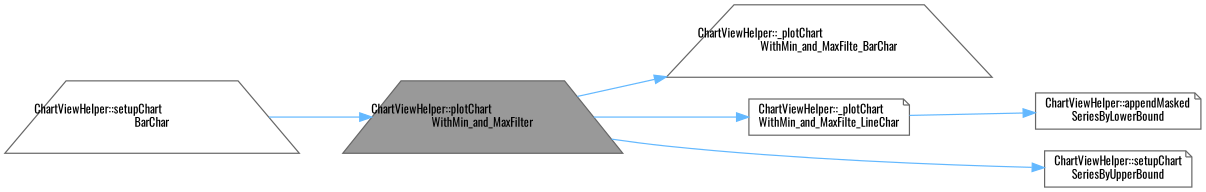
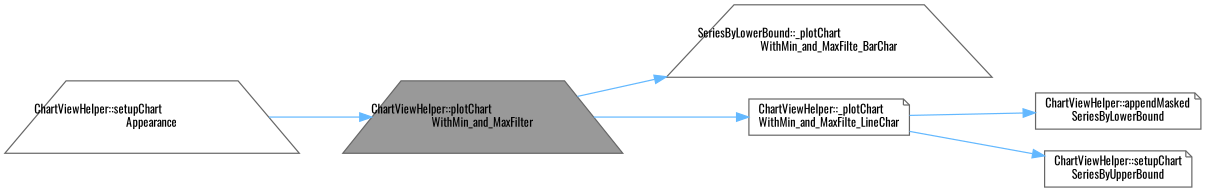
node "ChartViewHelper::_plotChart WithMin_and_MaxFilte_BarChar": label "ChartViewHelper::_plotChart WithMin_and_MaxFilte_BarChar" -> "SeriesByLowerBound::_plotChart WithMin_and_MaxFilte_BarChar"
node "ChartViewHelper::setupChart BarChar": label "ChartViewHelper::setupChart BarChar" -> "ChartViewHelper::setupChart Appearance"
edge "ChartViewHelper::plotChart WithMin_and_MaxFilter" -> "ChartViewHelper::setupChart SeriesByUpperBound": now "ChartViewHelper::_plotChart WithMin_and_MaxFilte_LineChar" -> "ChartViewHelper::setupChart SeriesByUpperBound"
